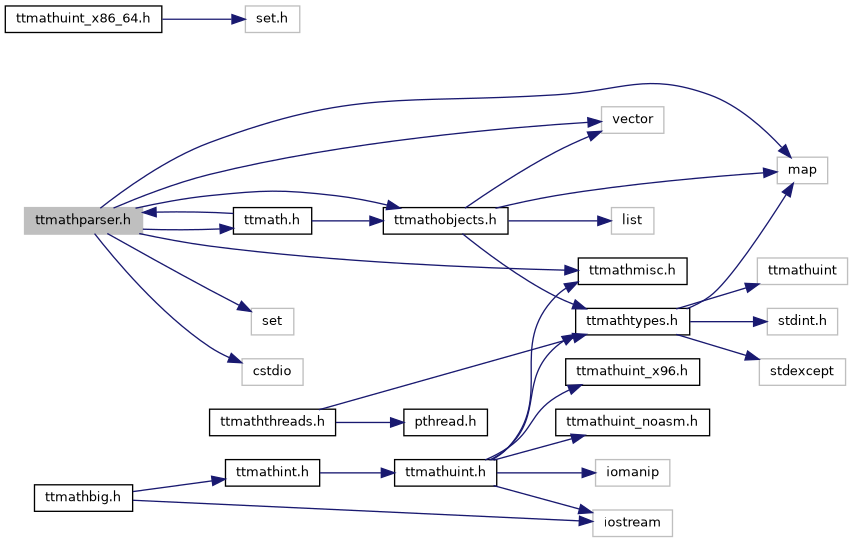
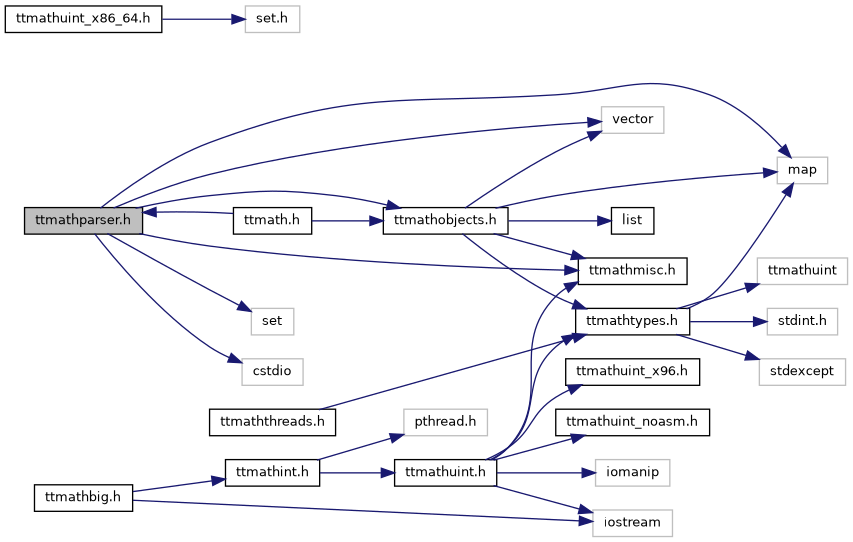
node "ttmathparser.h": color grey75 -> black
node "list": color grey75 -> black
edge "ttmathparser.h" -> "ttmath.h": removed
edge "ttmathobjects.h" -> "ttmathmisc.h": added
edge "ttmaththreads.h" -> "pthread.h": now "ttmathint.h" -> "pthread.h"
node "pthread.h": color black -> grey75
